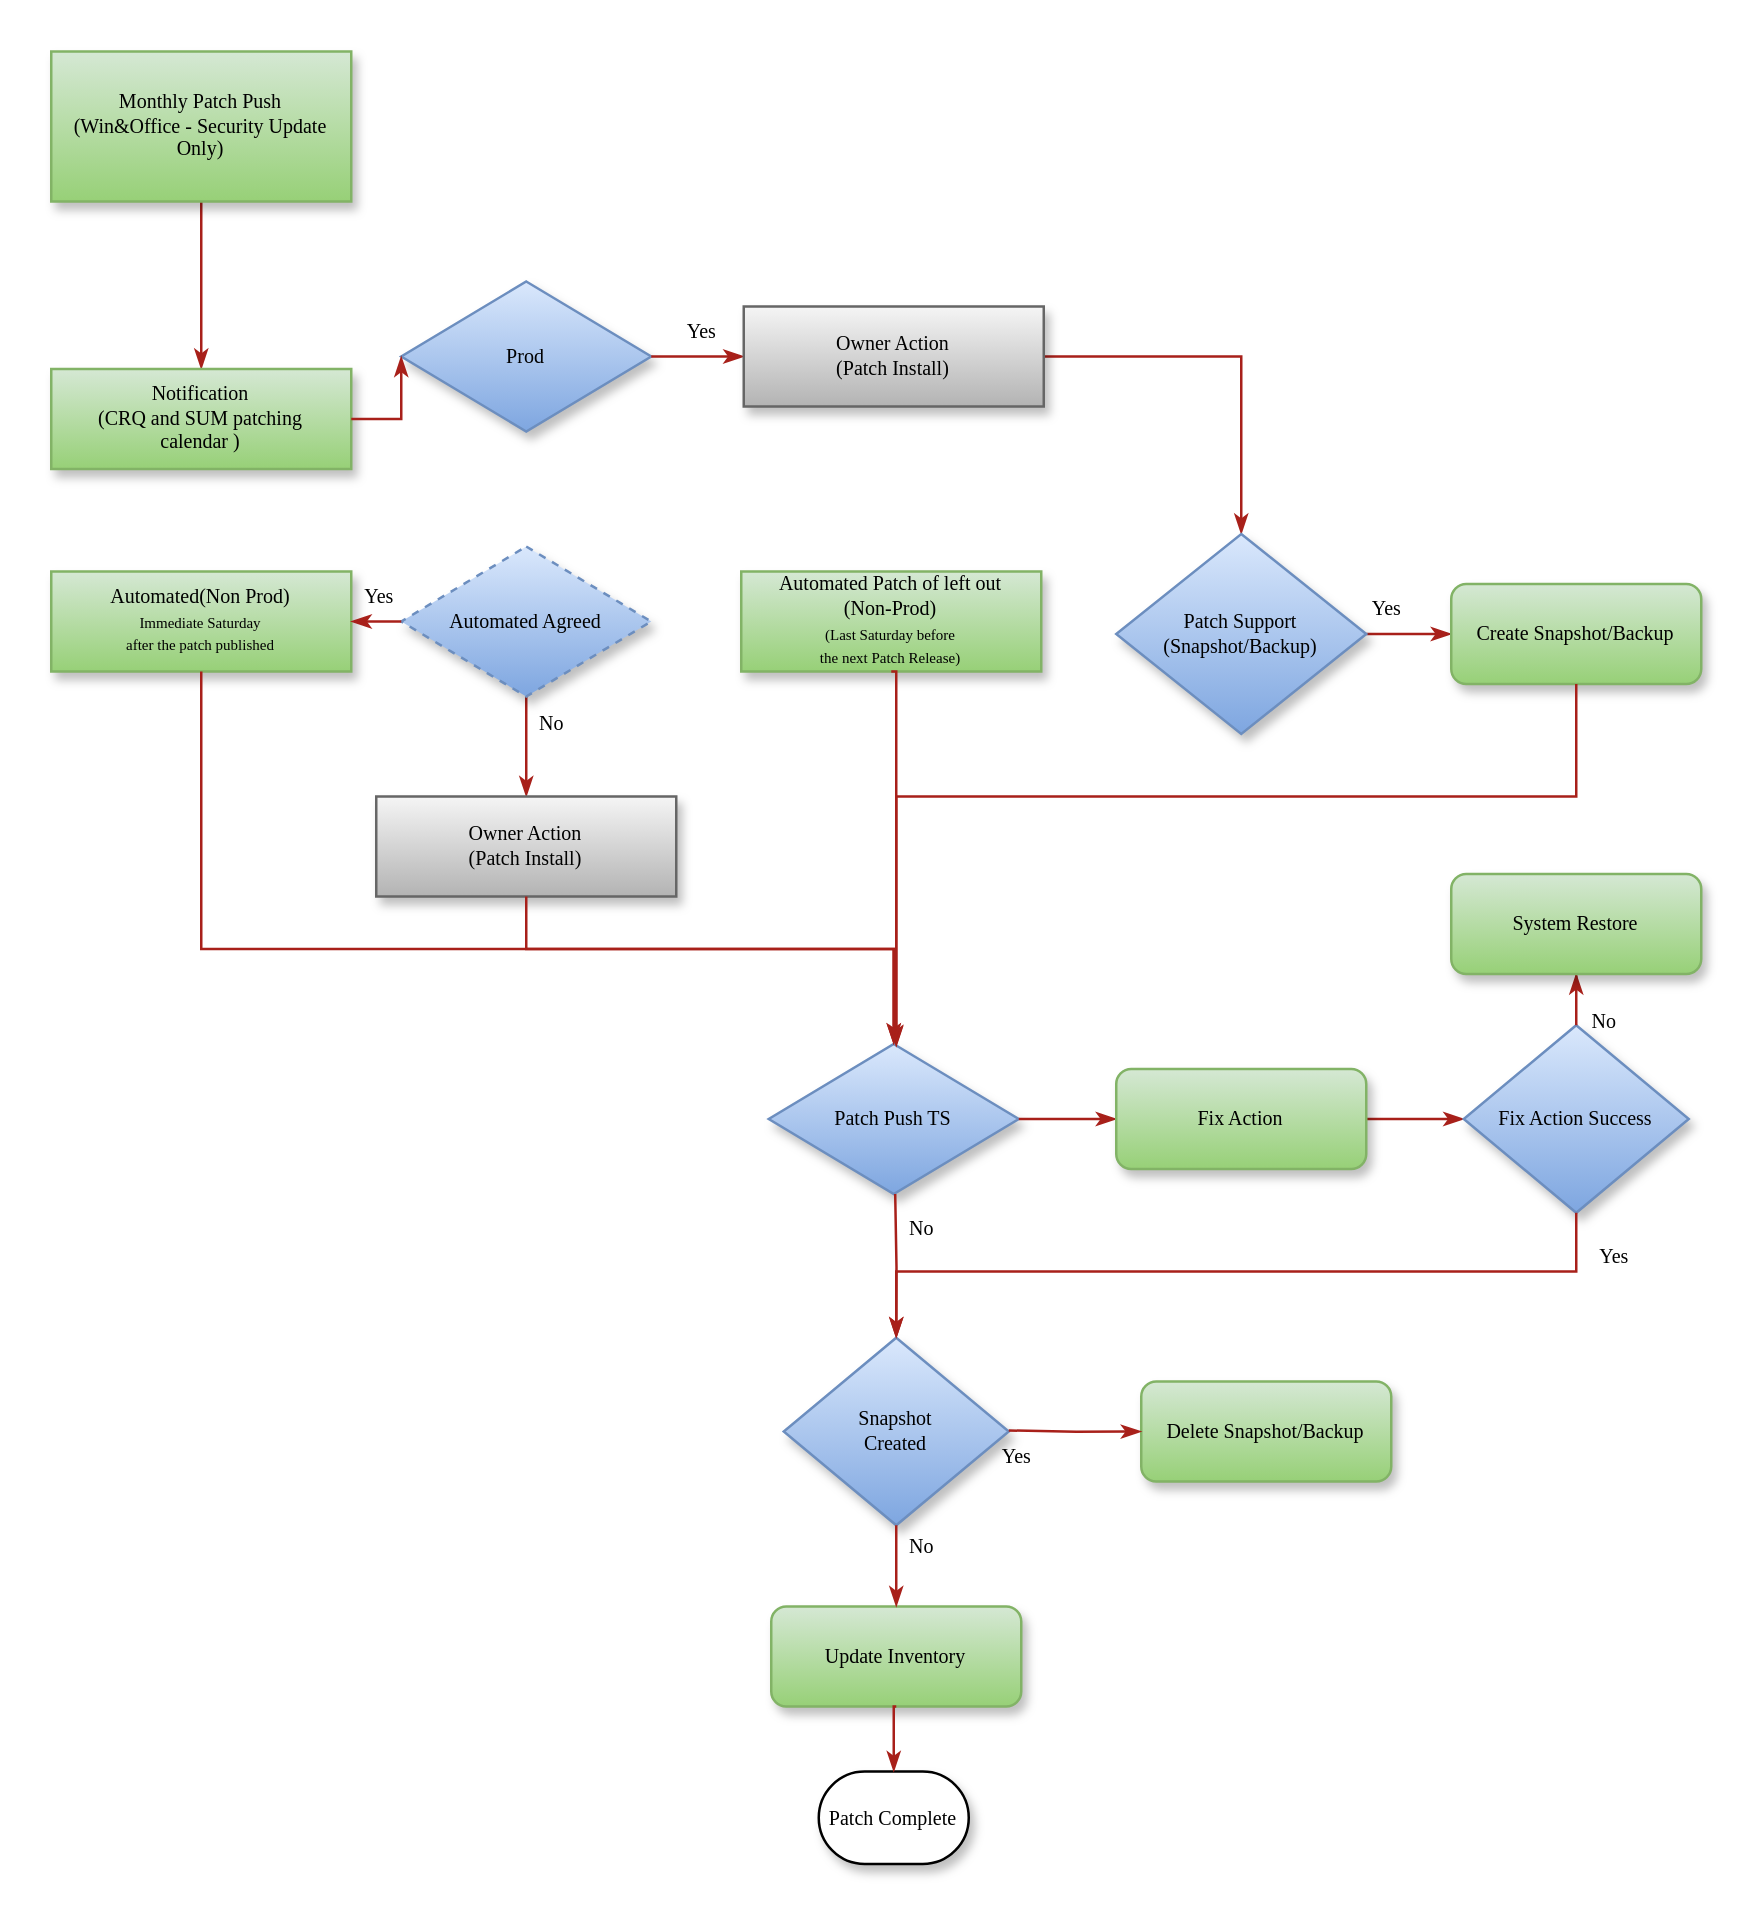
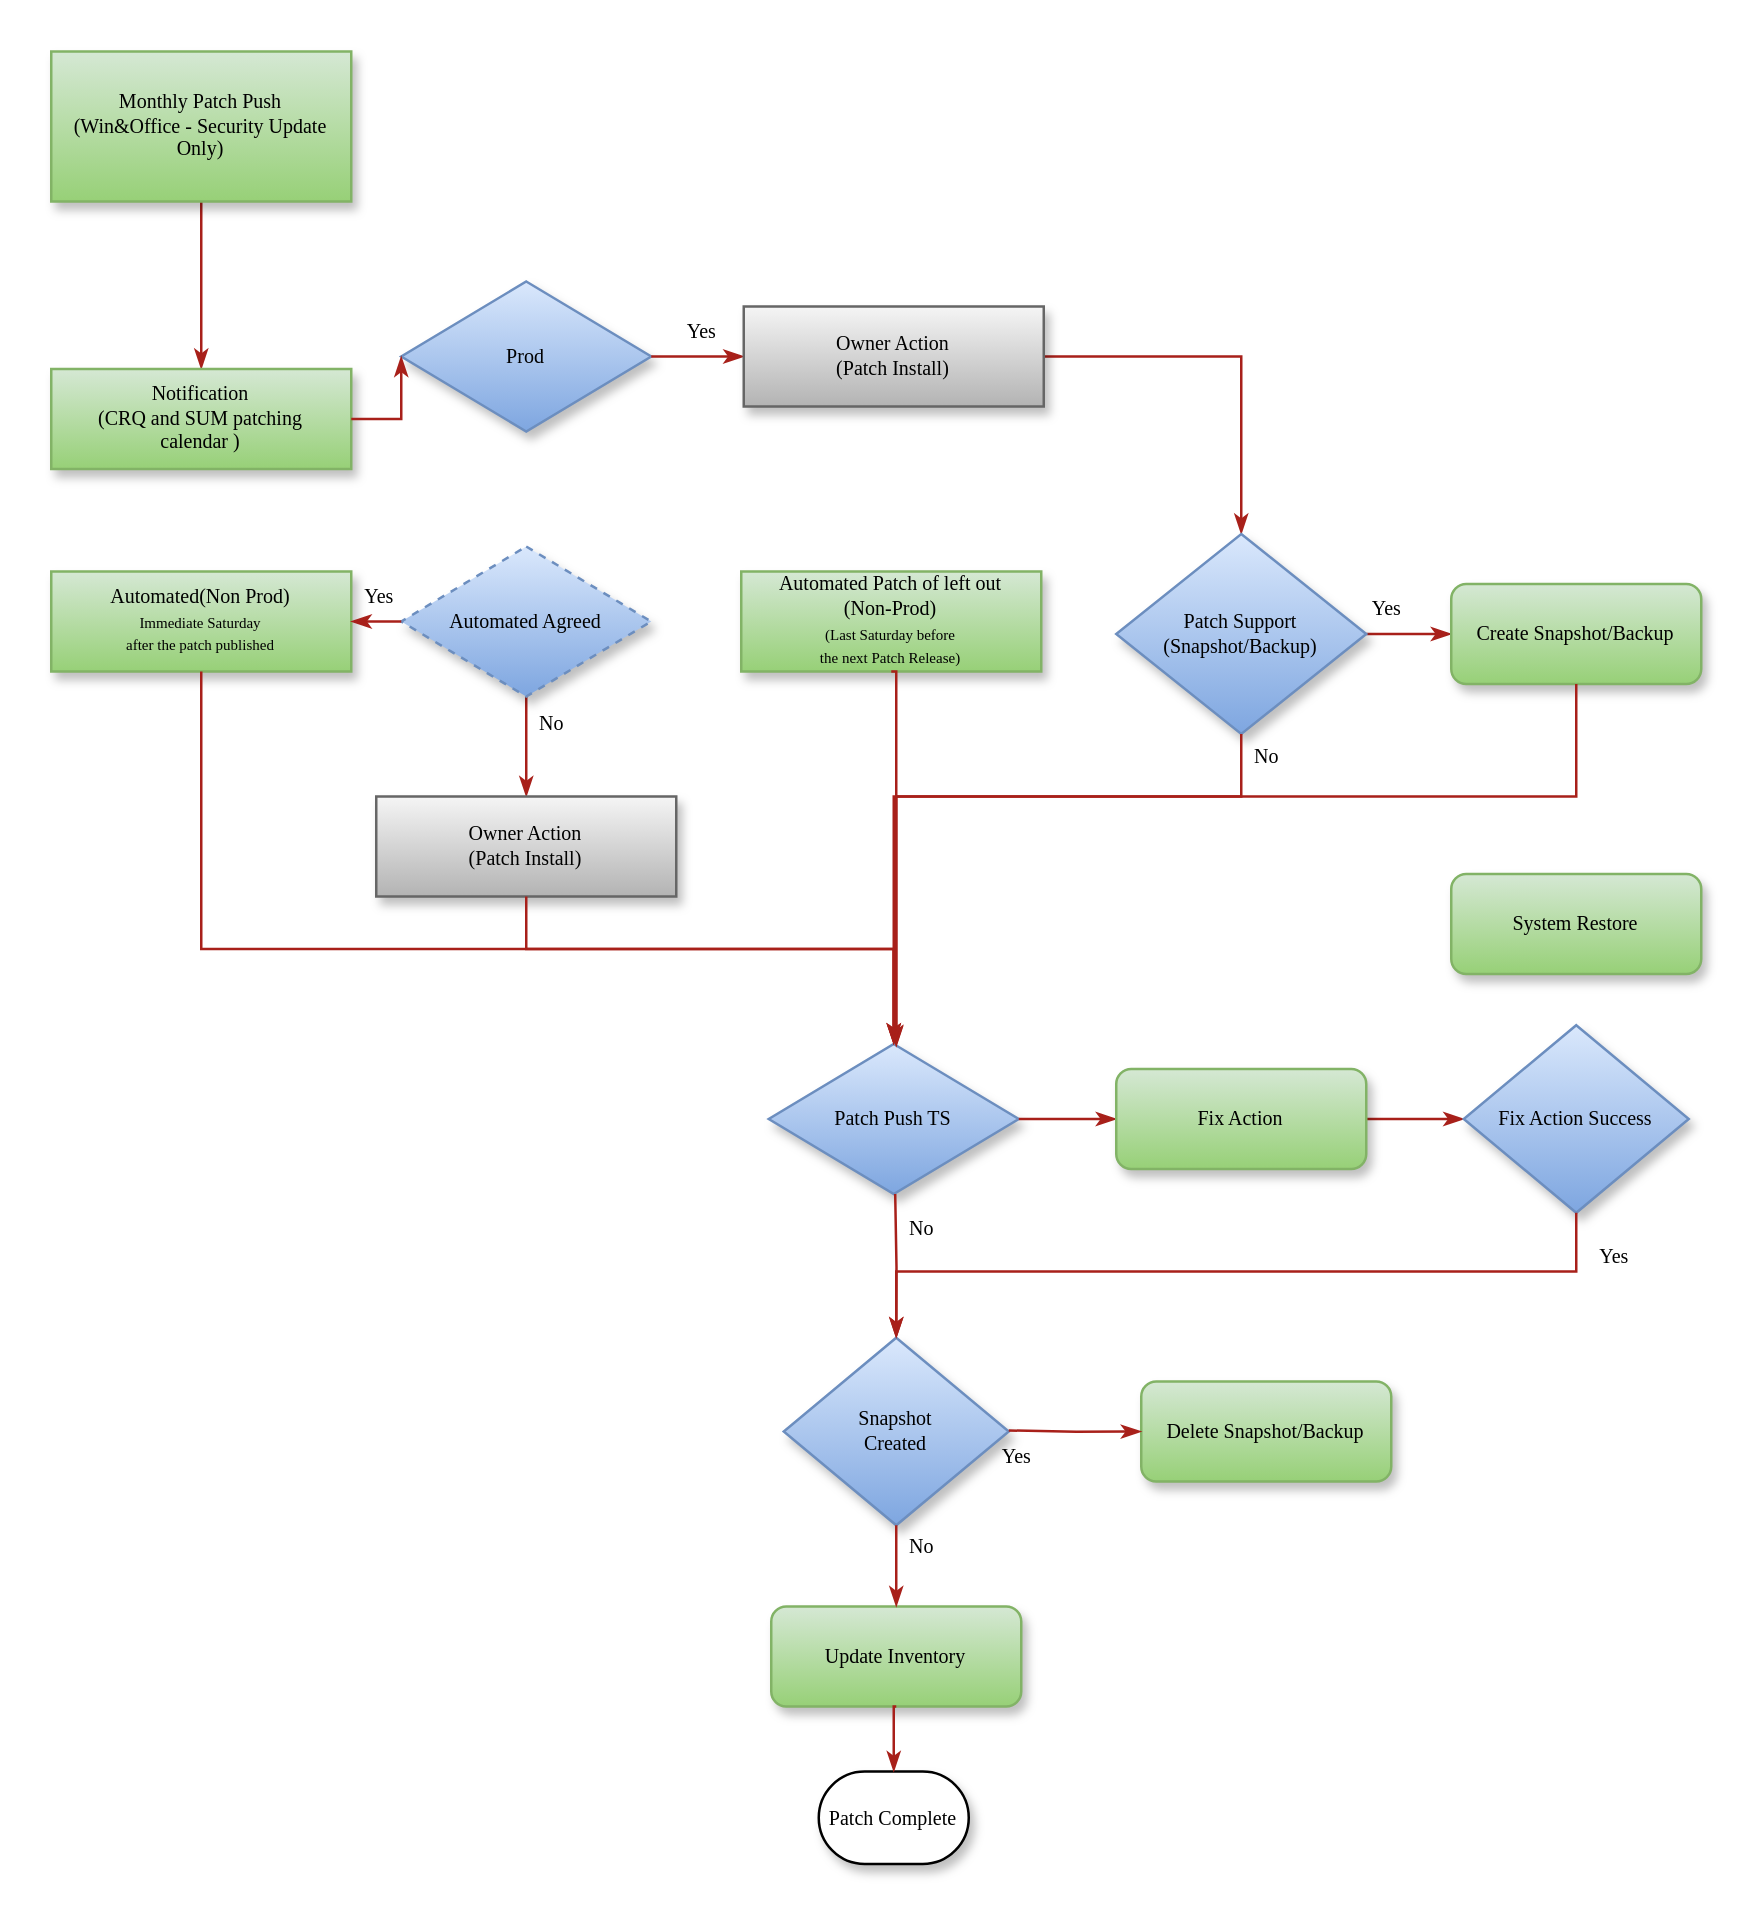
edge "Patch Support (Snapshot/Backup)" -> "Patch Push TS": added, label "No"
edge "Fix Action Success" -> "System Restore": removed, label "No"
